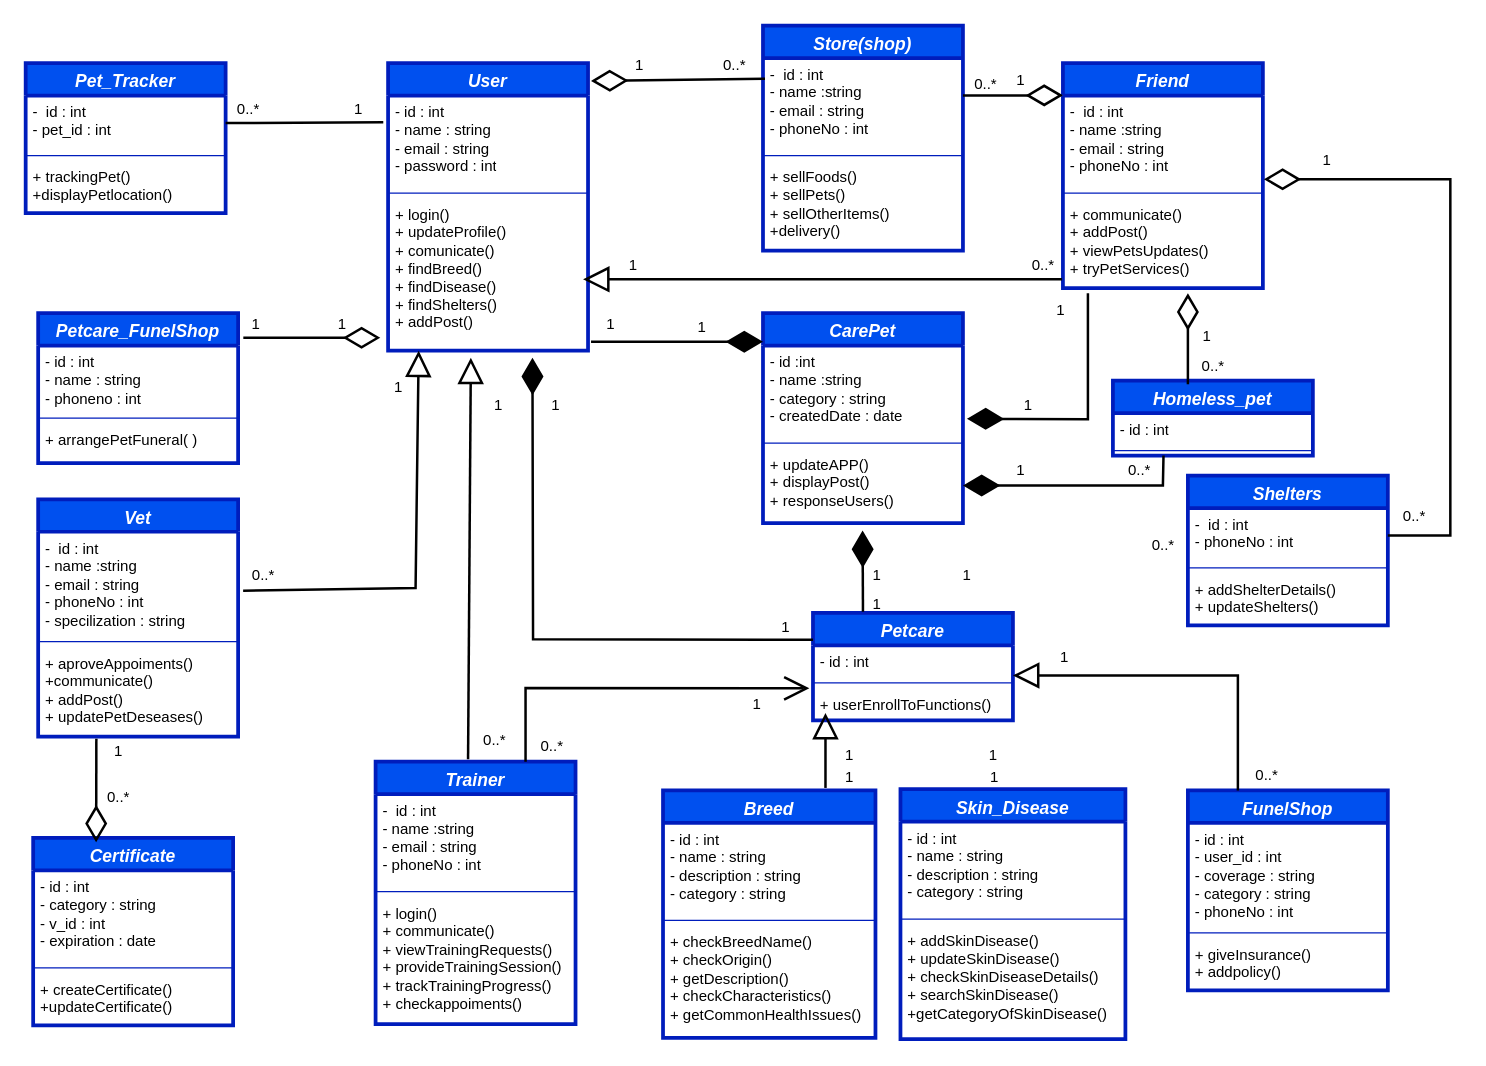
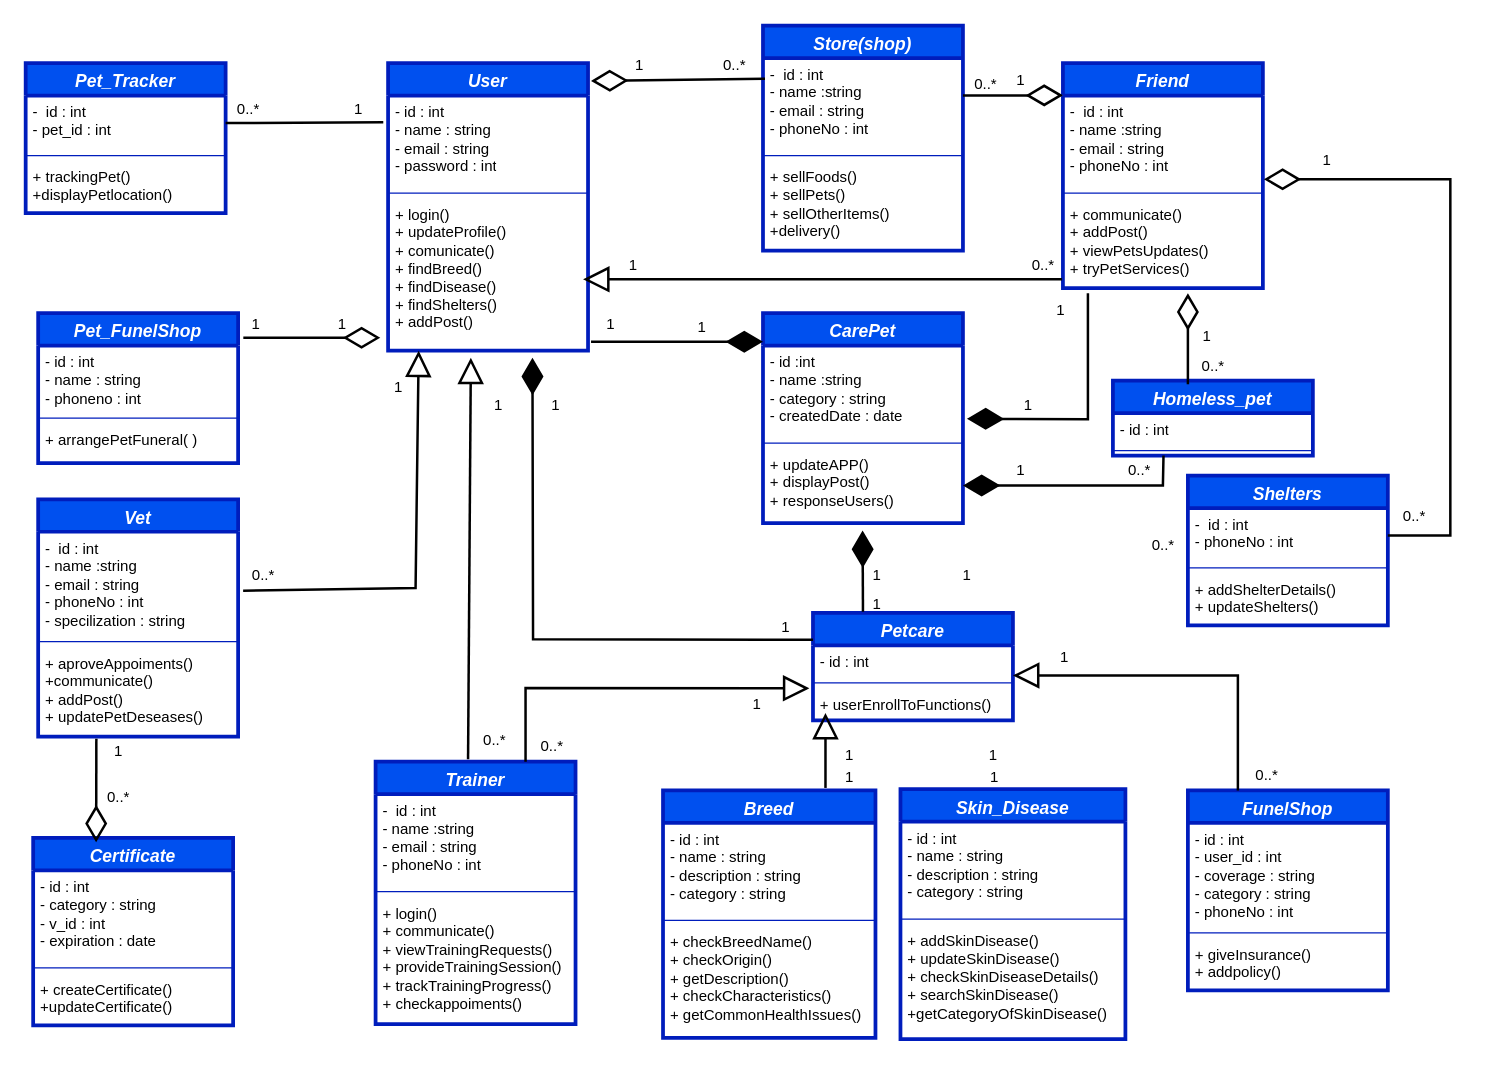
node "Petcare_FunelShop": label "Petcare_FunelShop" -> "Pet_FunelShop"
edge "Trainer" -> "+ userEnrollToFunctions()": arrowhead open -> block
